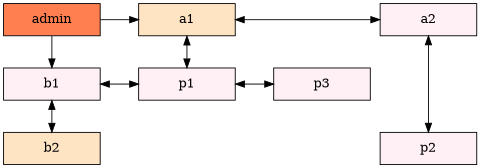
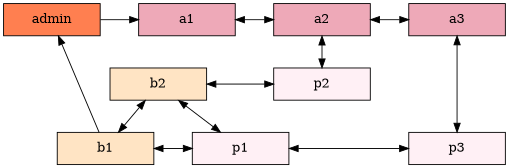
node "a1": fillcolor bisque1 -> pink2
node "a2": fillcolor lavenderblush1 -> pink2
node "a3": added
edge "admin" -> "b1": reversed
edge "a1" -- "p1": now "b2" -- "p1"
node "b1": fillcolor lavenderblush1 -> bisque1
edge "b2" -- "p2": added
